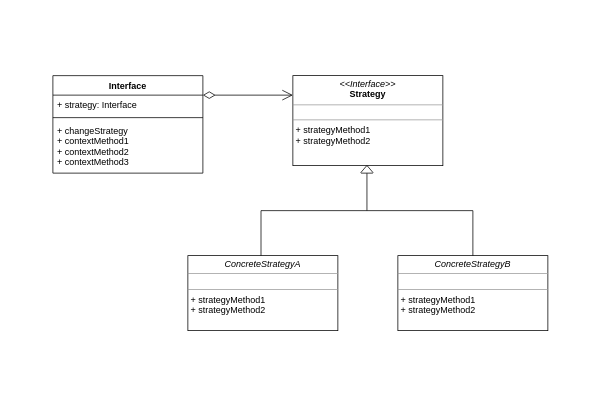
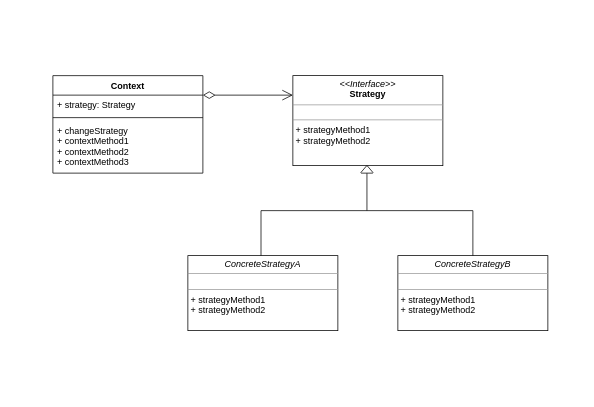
node "Interface": label "Interface" -> "Context"
node "+ strategy: Interface": label "+ strategy: Interface" -> "+ strategy: Strategy"
